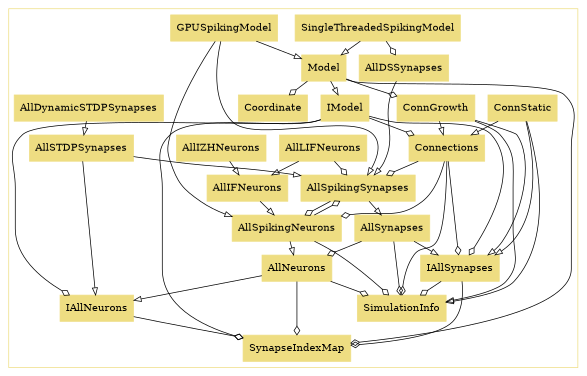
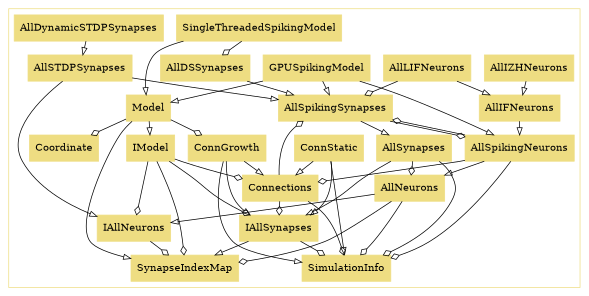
edge "Model" -> "SynapseIndexMap": arrowhead ediamond -> empty
edge "Connections" -> "AllSpikingNeurons": reversed
edge "IAllSynapses" -> "SynapseIndexMap": arrowhead ediamond -> empty
